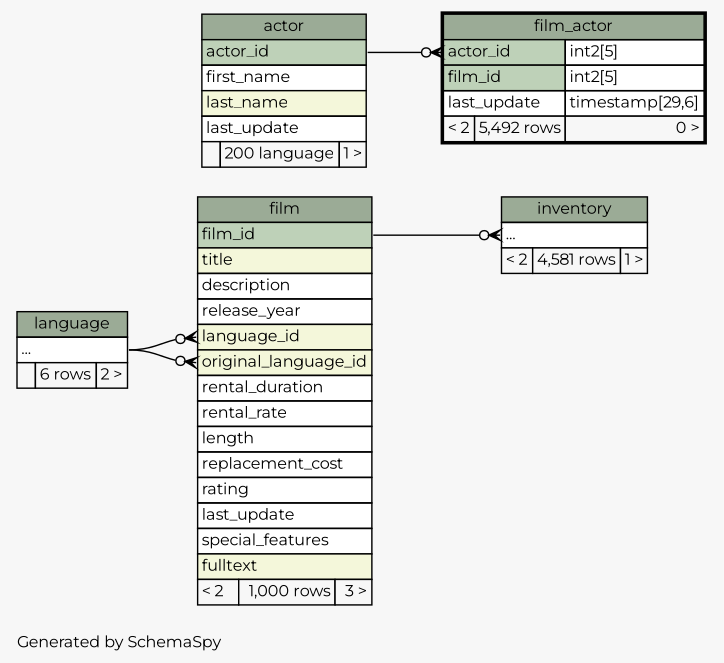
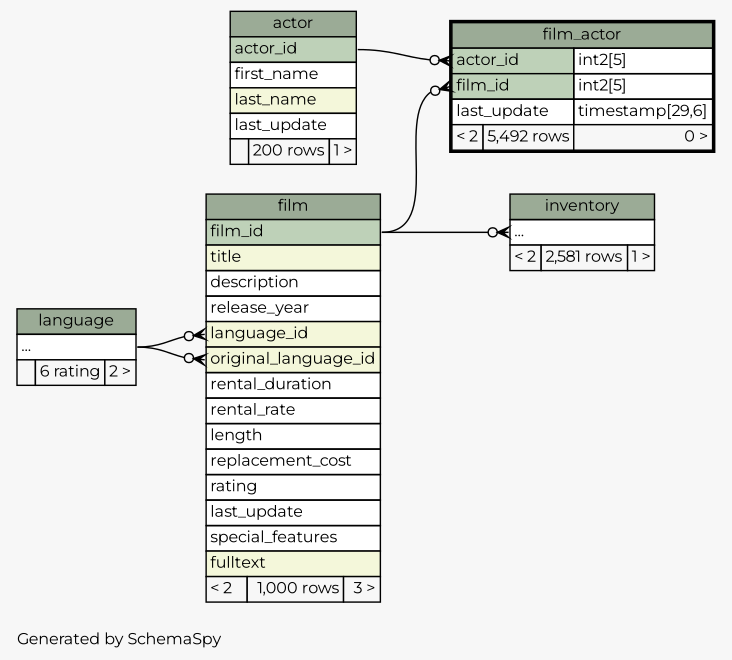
node "actor": text "200 language" -> "200 rows"
edge "film" -> "film_actor": added
node "inventory": text "4,581 rows" -> "2,581 rows"
node "language": text "6 rows" -> "6 rating"
